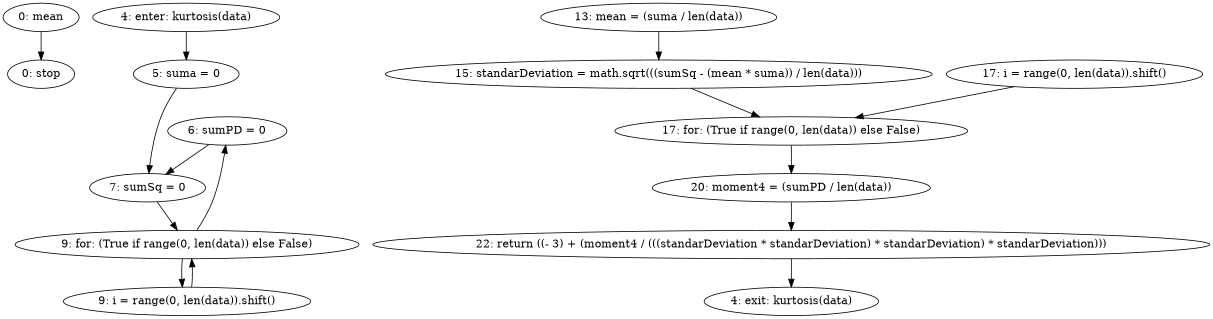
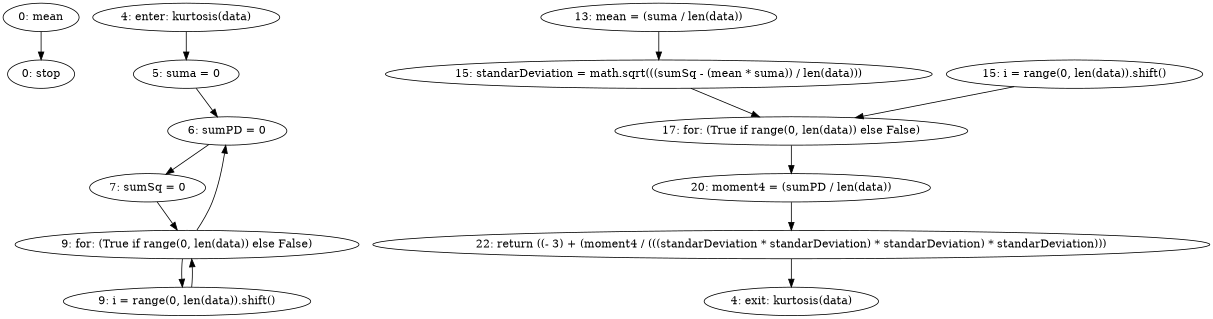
node "17: i = range(0, len(data)).shift()": label "17: i = range(0, len(data)).shift()" -> "15: i = range(0, len(data)).shift()"
edge "5: suma = 0" -> "7: sumSq = 0": now "5: suma = 0" -> "6: sumPD = 0"
